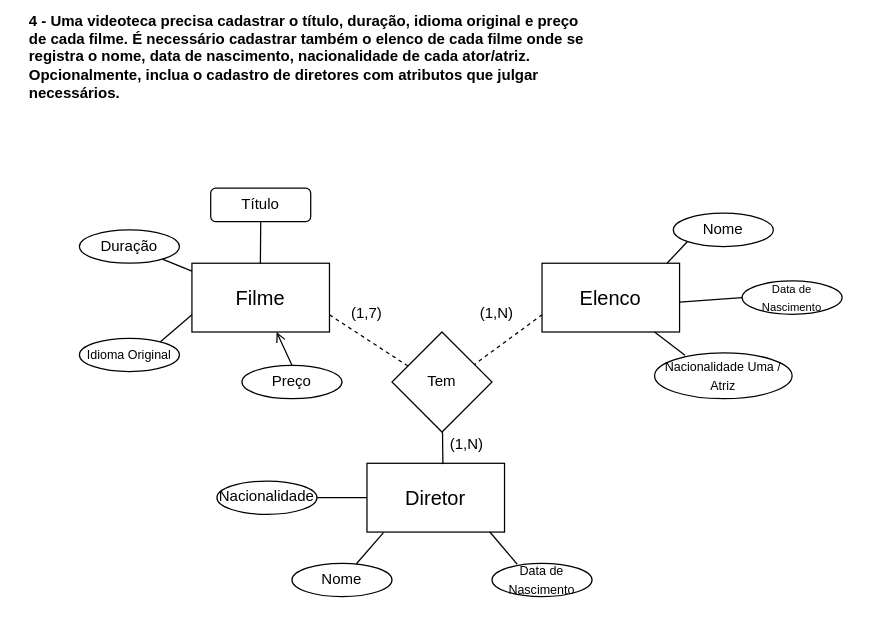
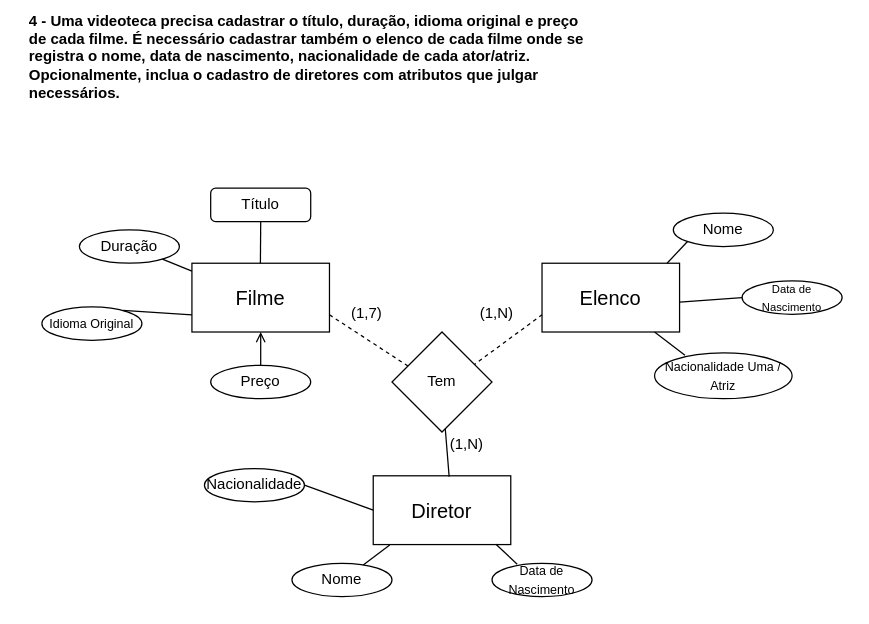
node "Idioma Original": moved (129, 355) -> (92, 324)
node "Preço": moved (292, 382) -> (261, 382)
node "Nacionalidade": moved (267, 497) -> (254, 485)
node "Diretor": moved (436, 498) -> (442, 510)
